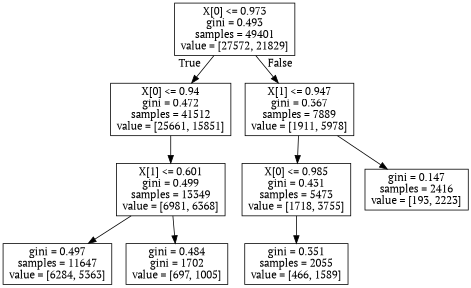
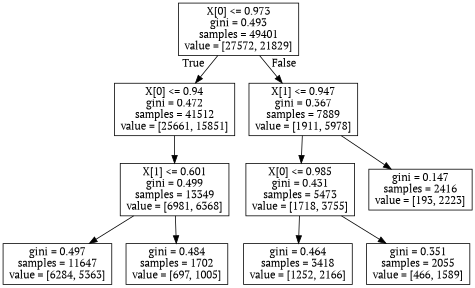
node "gini = 0.484 gini = 1702 value = [697, 1005]": label "gini = 0.484 gini = 1702 value = [697, 1005]" -> "gini = 0.484 samples = 1702 value = [697, 1005]"
node "gini = 0.464 samples = 3418 value = [1252, 2166]": added
